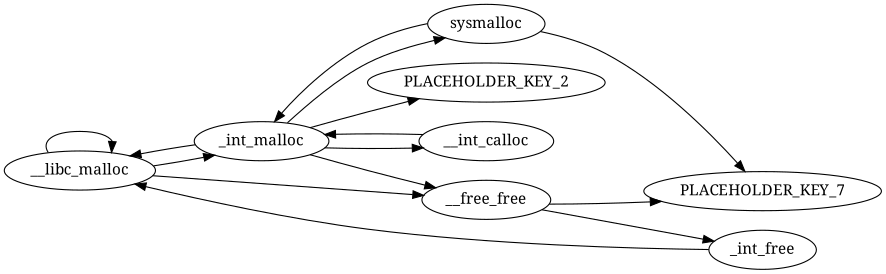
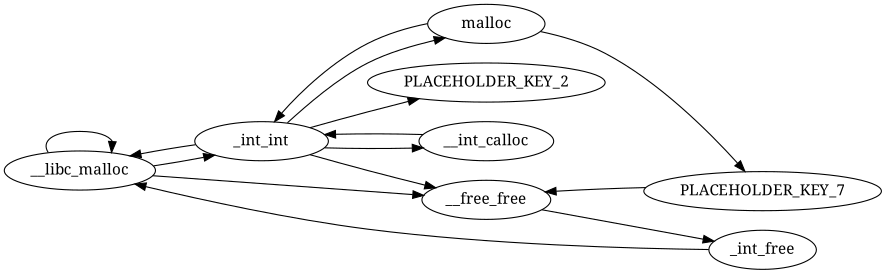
node "sysmalloc": label "sysmalloc" -> "malloc"
node "_int_malloc": label "_int_malloc" -> "_int_int"
edge "__free_free" -> "PLACEHOLDER_KEY_7": reversed
